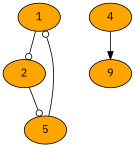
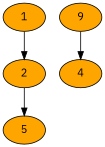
edge "1" -> "2": arrowhead odot -> normal
edge "4" -> "9": reversed
edge "5" -> "1": removed
edge "2" -> "5": arrowhead odot -> normal
